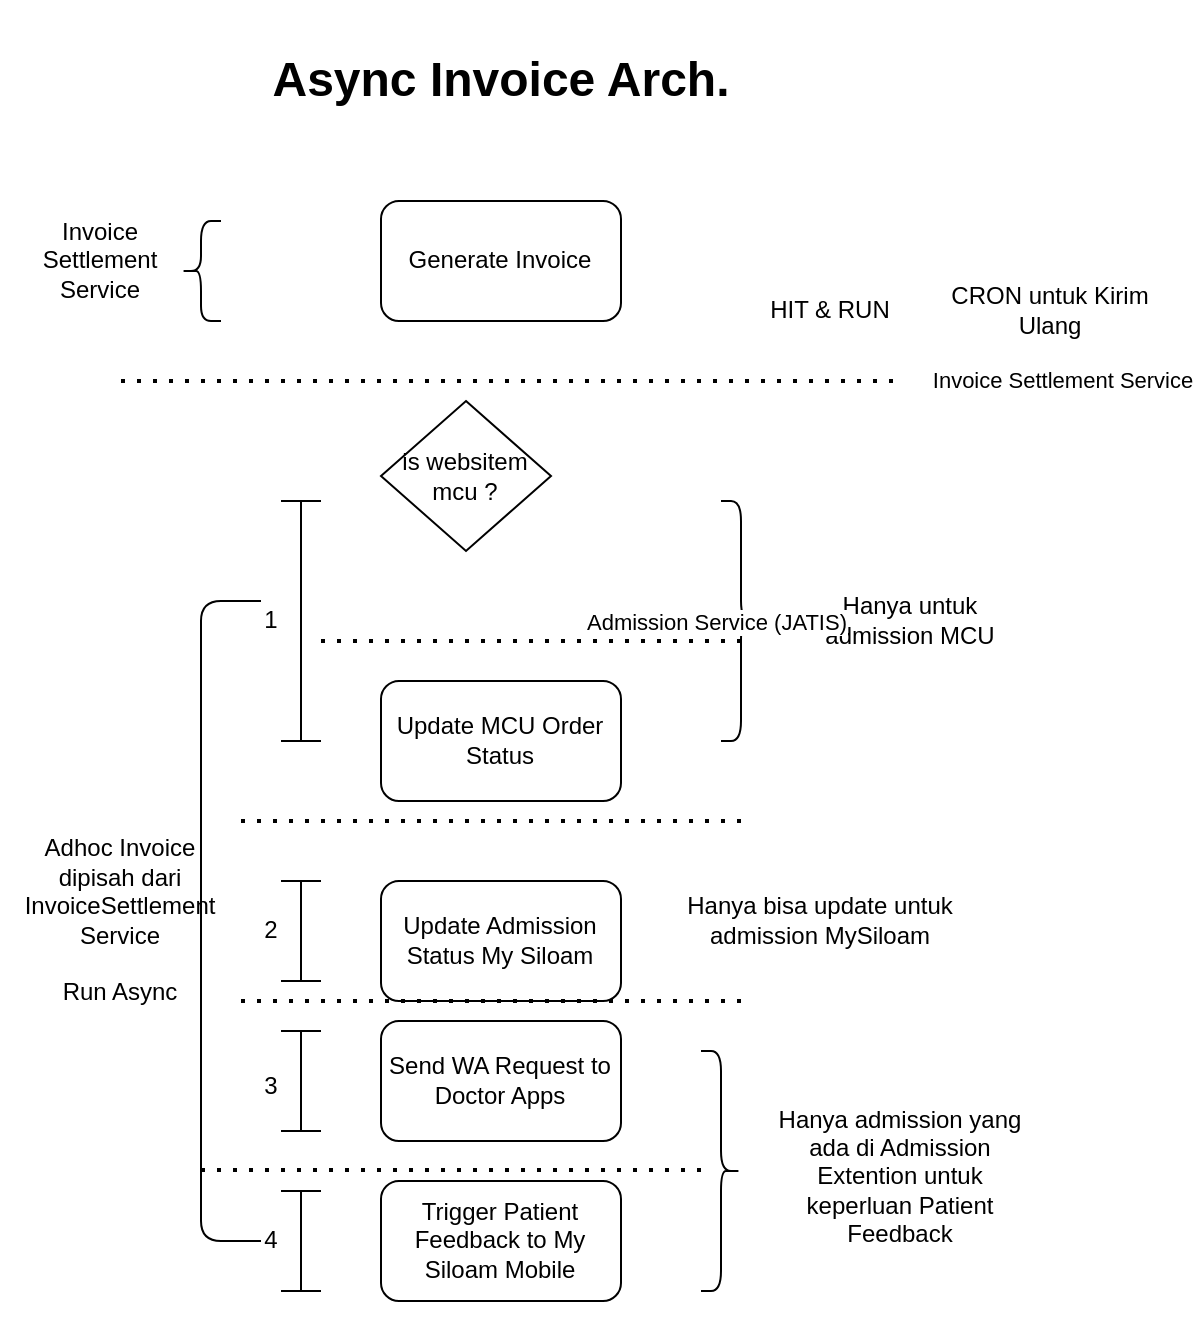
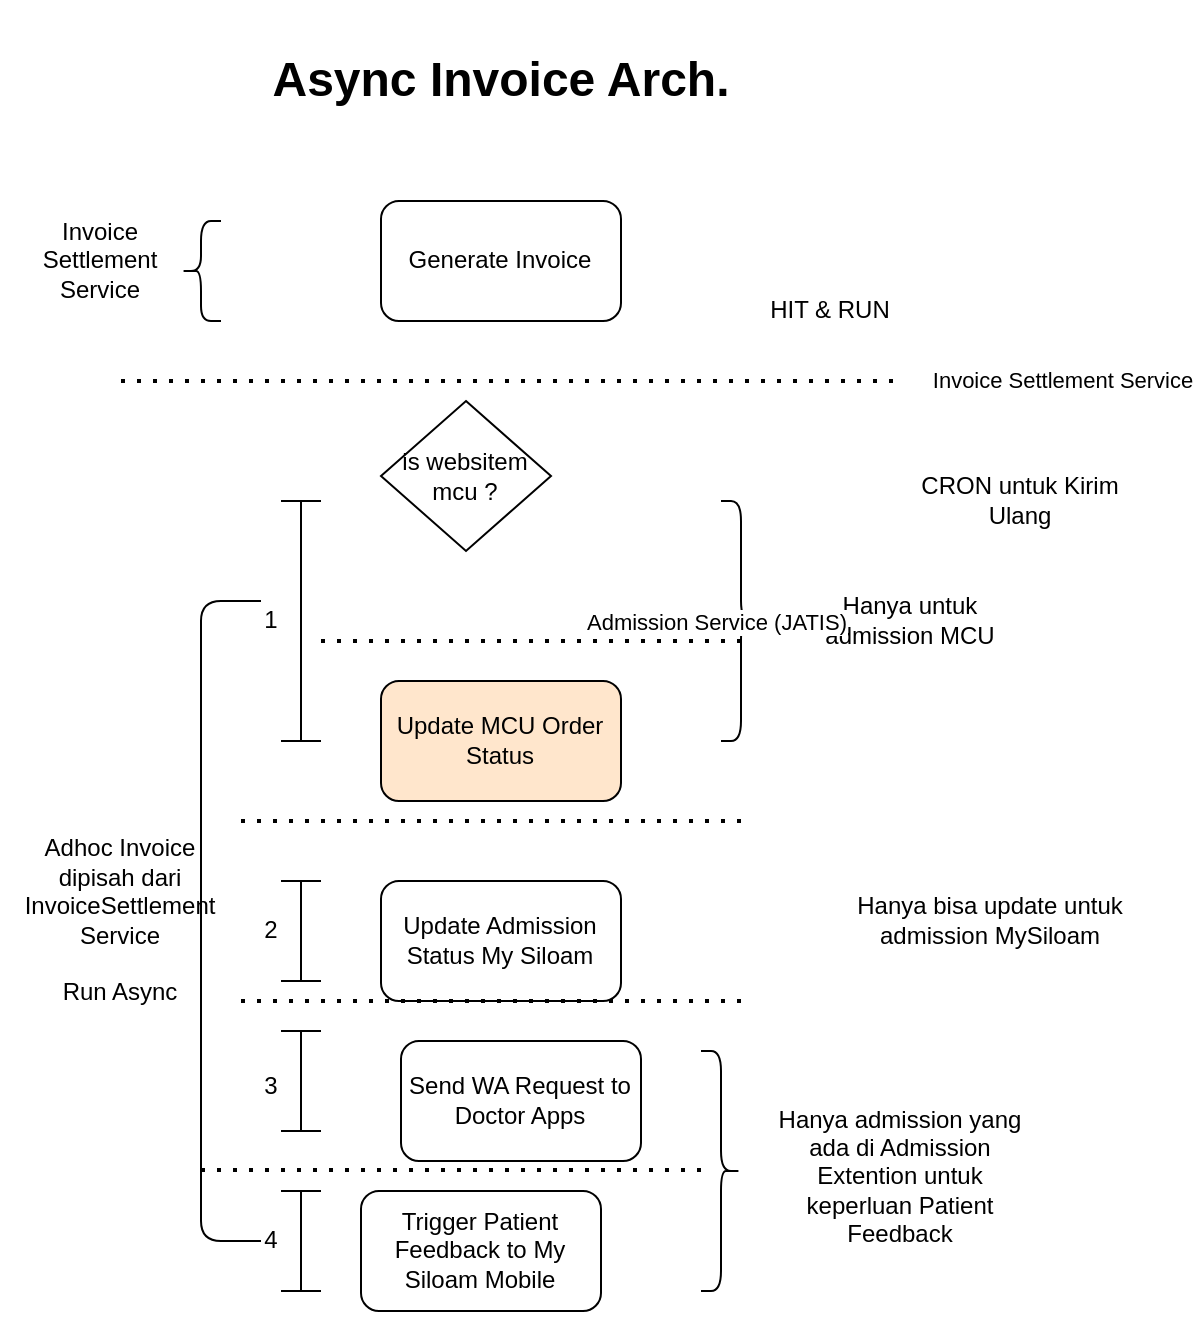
node "CRON untuk Kirim Ulang": moved (1051, 311) -> (1021, 501)
node "Update MCU Order Status": fillcolor #ffffff -> #ffe6cc
node "Hanya bisa update untuk admission MySiloam": moved (821, 921) -> (991, 921)
node "Send WA Request to Doctor Apps": moved (501, 1081) -> (521, 1101)
node "Trigger Patient Feedback to My Siloam Mobile": moved (501, 1241) -> (481, 1251)
